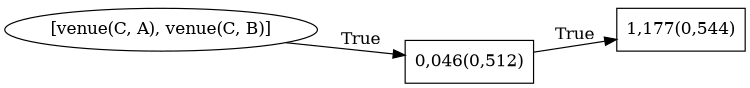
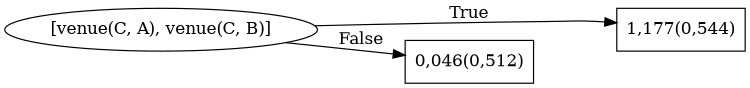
edge "[venue(C, A), venue(C, B)]" -> "0,046(0,512)": label "True" -> "False"
edge "0,046(0,512)" -> "1,177(0,544)": now "[venue(C, A), venue(C, B)]" -> "1,177(0,544)"
